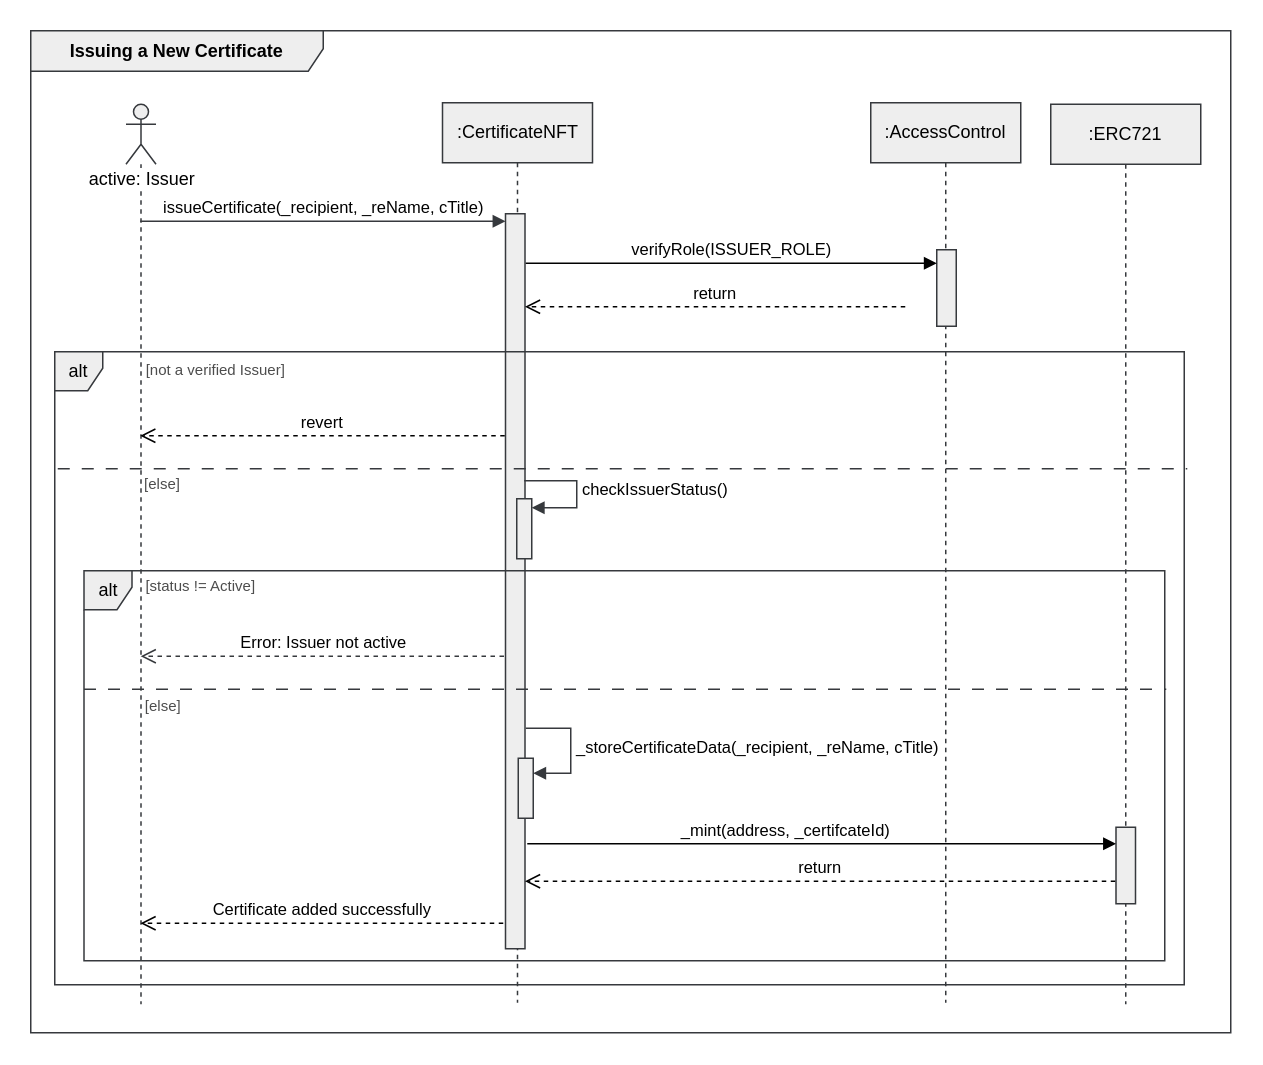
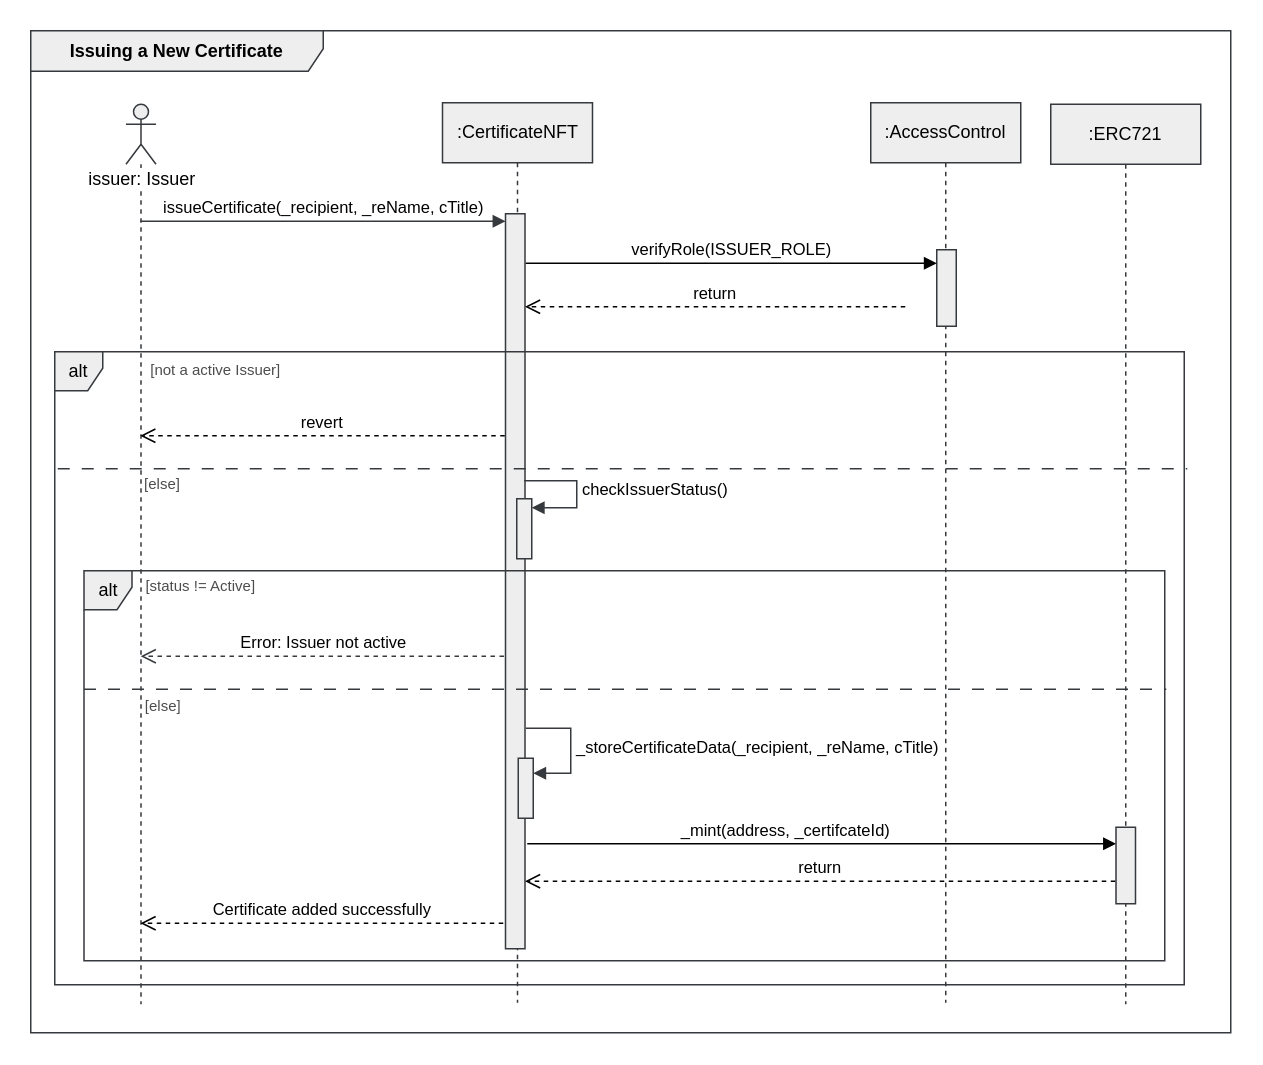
node "active: Issuer": label "active: Issuer" -> "issuer: Issuer"
node "[not a verified Issuer]": label "[not a verified Issuer]" -> "[not a active Issuer]"
